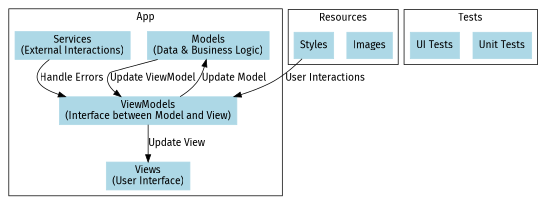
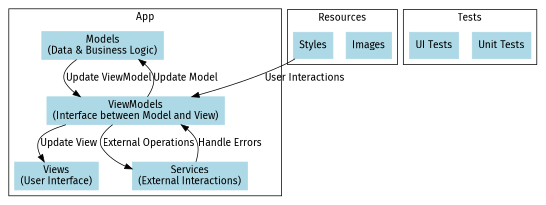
edge "ViewModels (Interface between Model and View)" -> "Services (External Interactions)": added, label "External Operations"
